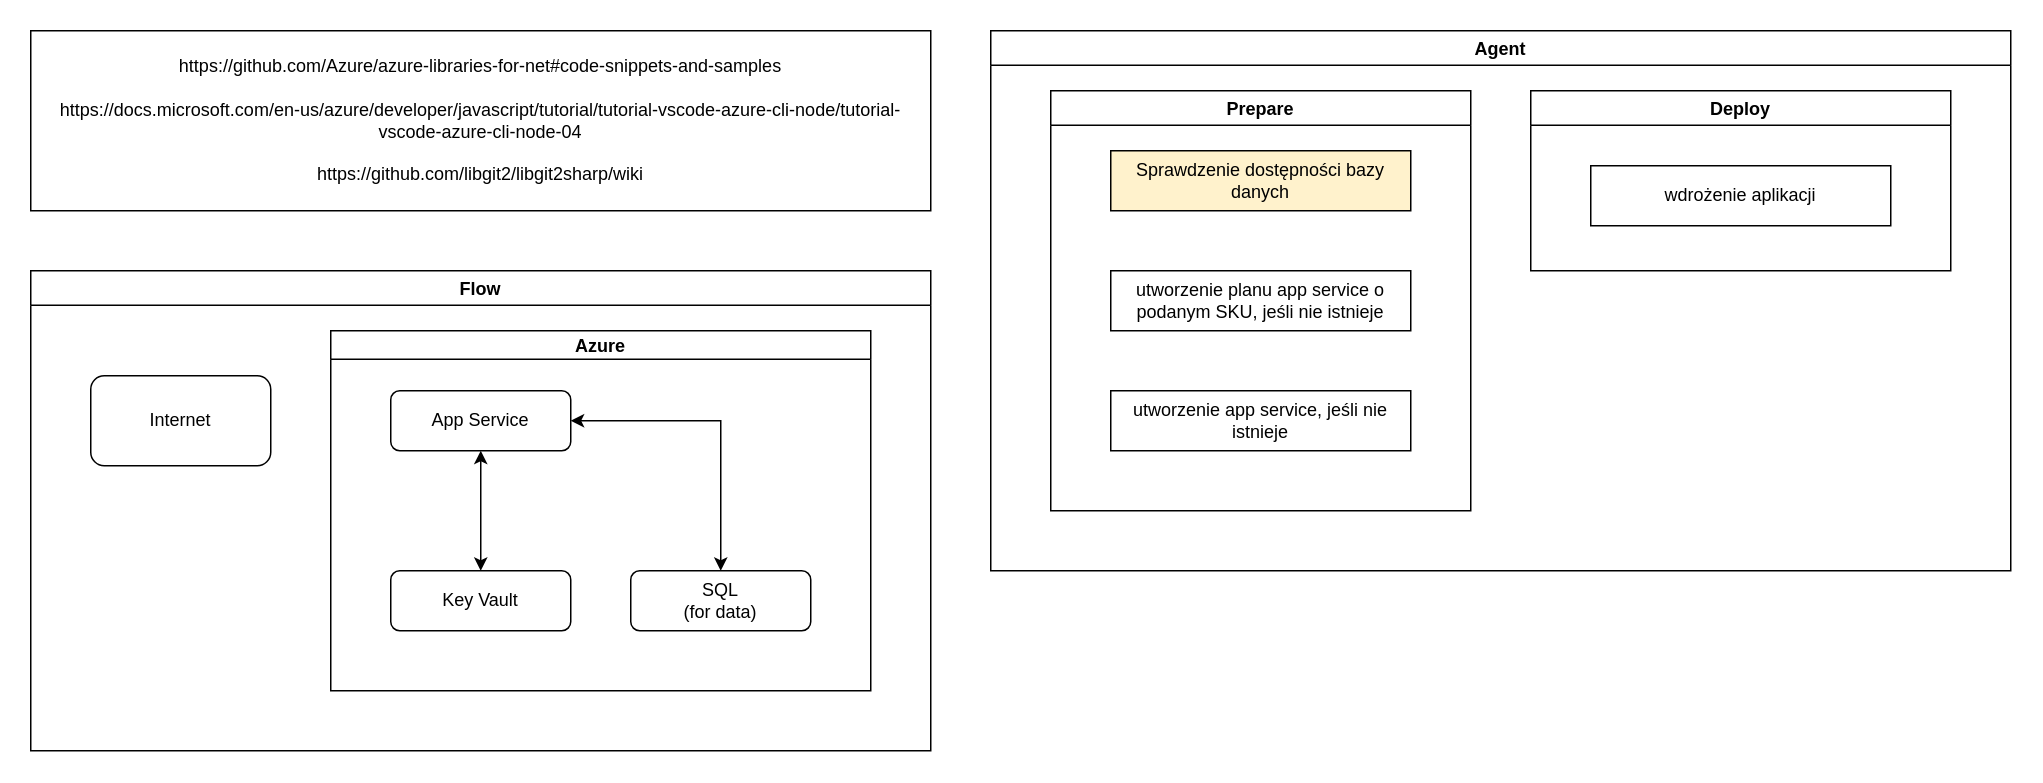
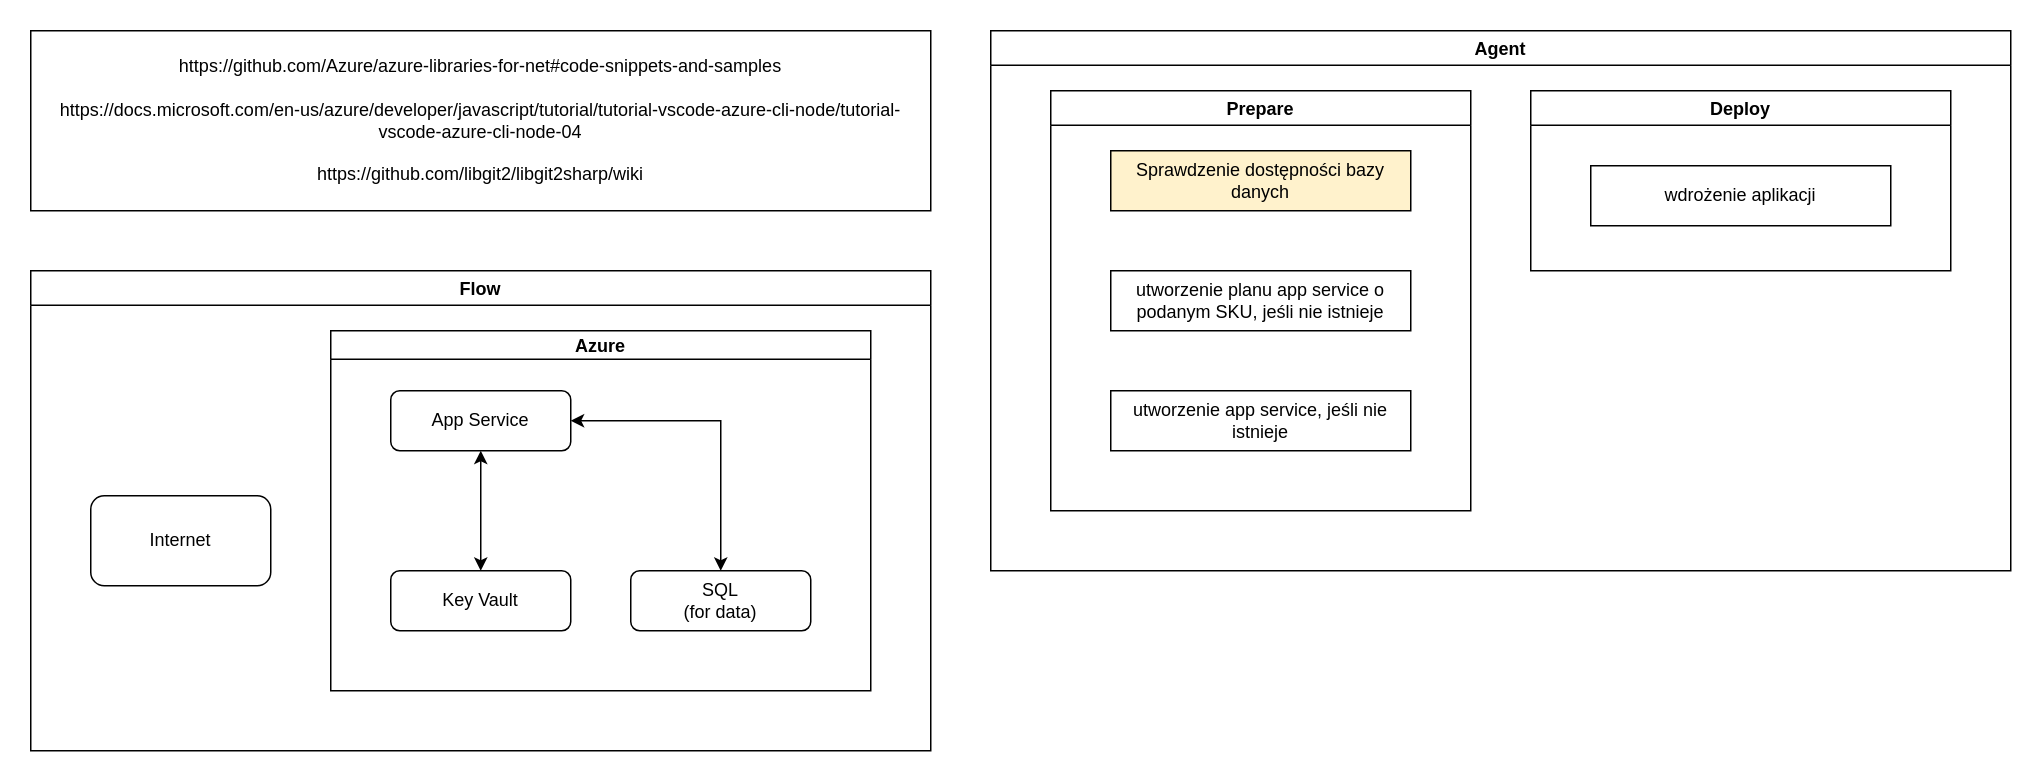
node "Internet": moved (181, 421) -> (181, 541)
